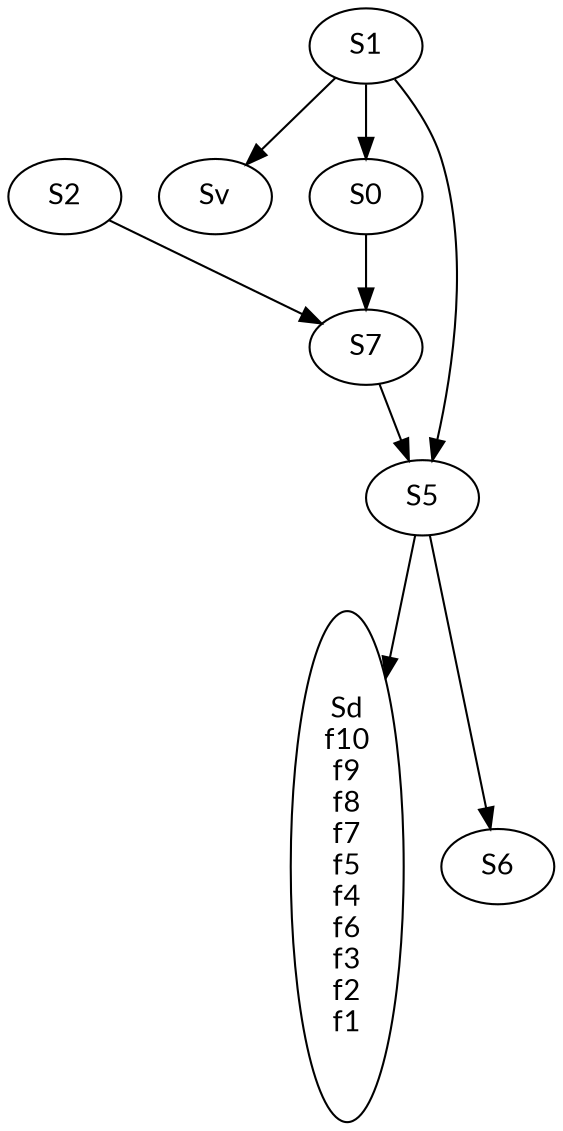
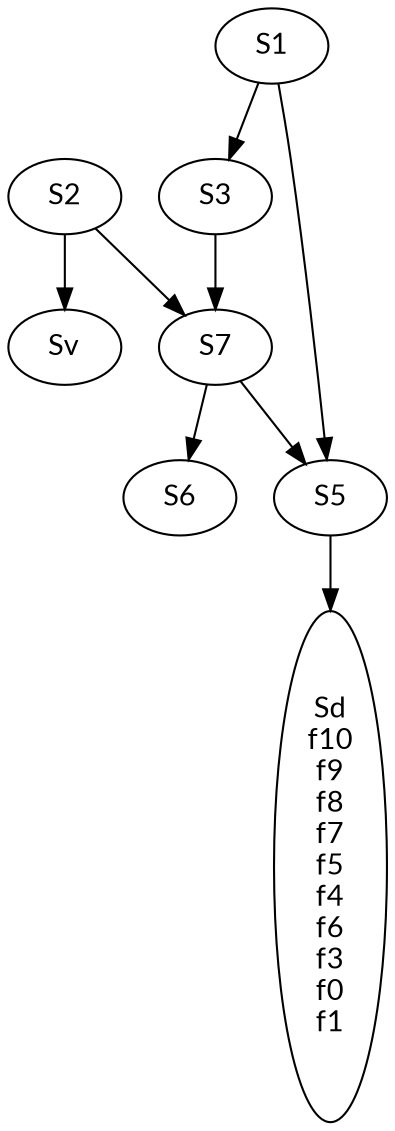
edge "S1" -> "Sv": now "S2" -> "Sv"
node "S0": label "S0" -> "S3"
edge "S5" -> "S6": now "S7" -> "S6"
node "Sd f10 f9 f8 f7 f5 f4 f6 f3 f2 f1": label "Sd f10 f9 f8 f7 f5 f4 f6 f3 f2 f1" -> "Sd f10 f9 f8 f7 f5 f4 f6 f3 f0 f1"
